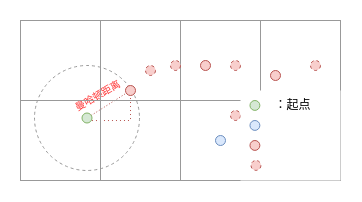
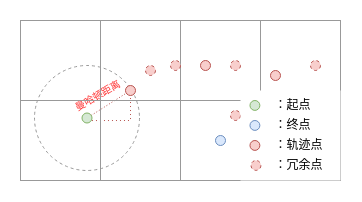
node "：终点": added
node "：轨迹点": added
node "：冗余点": added
